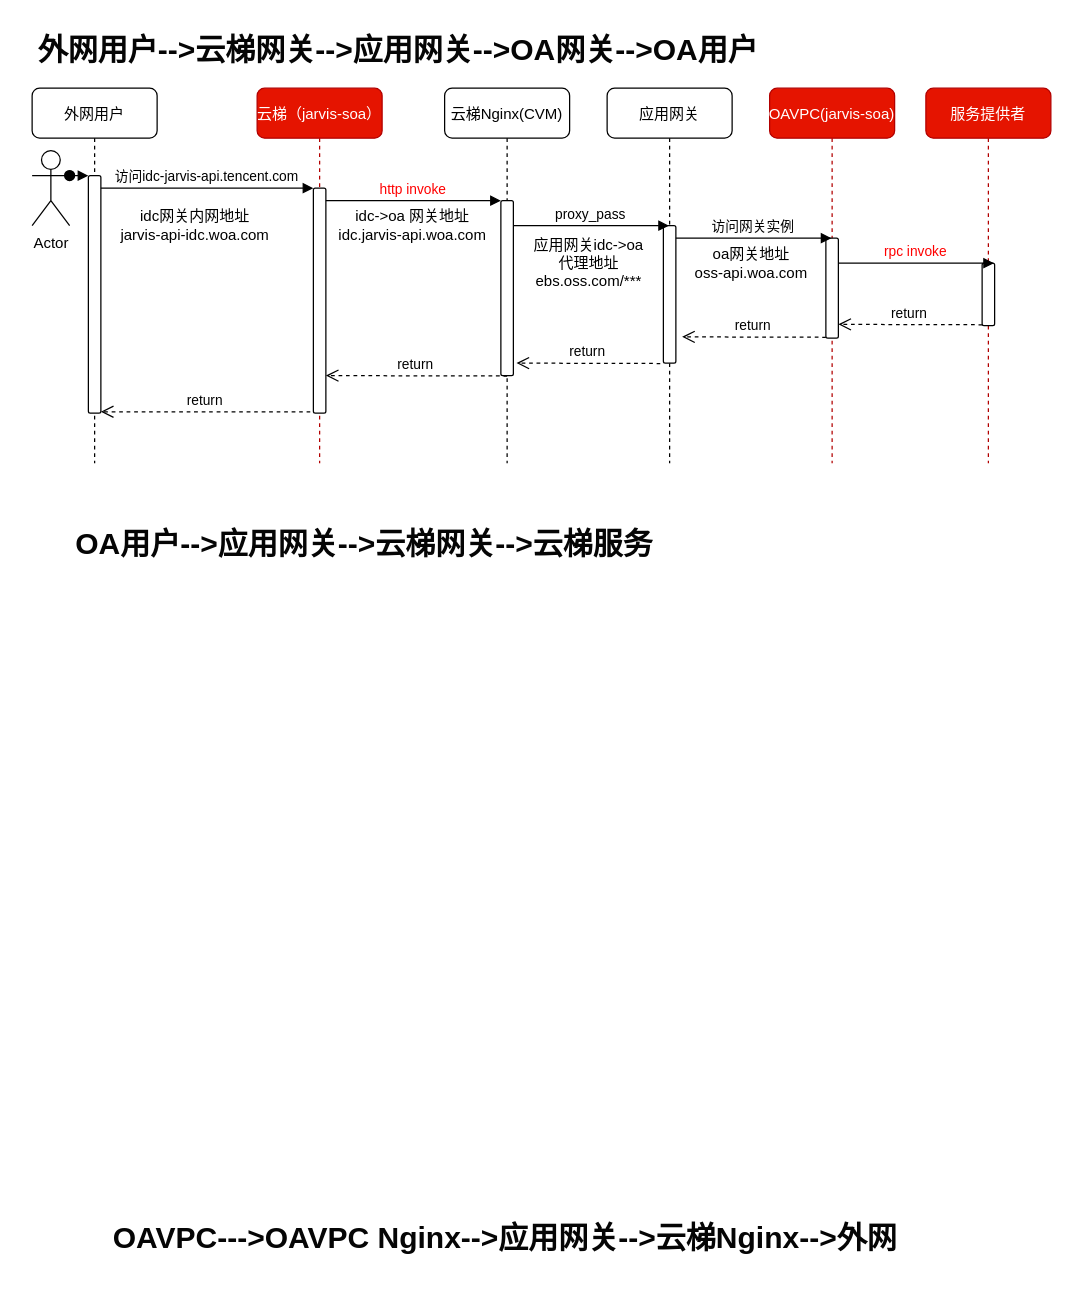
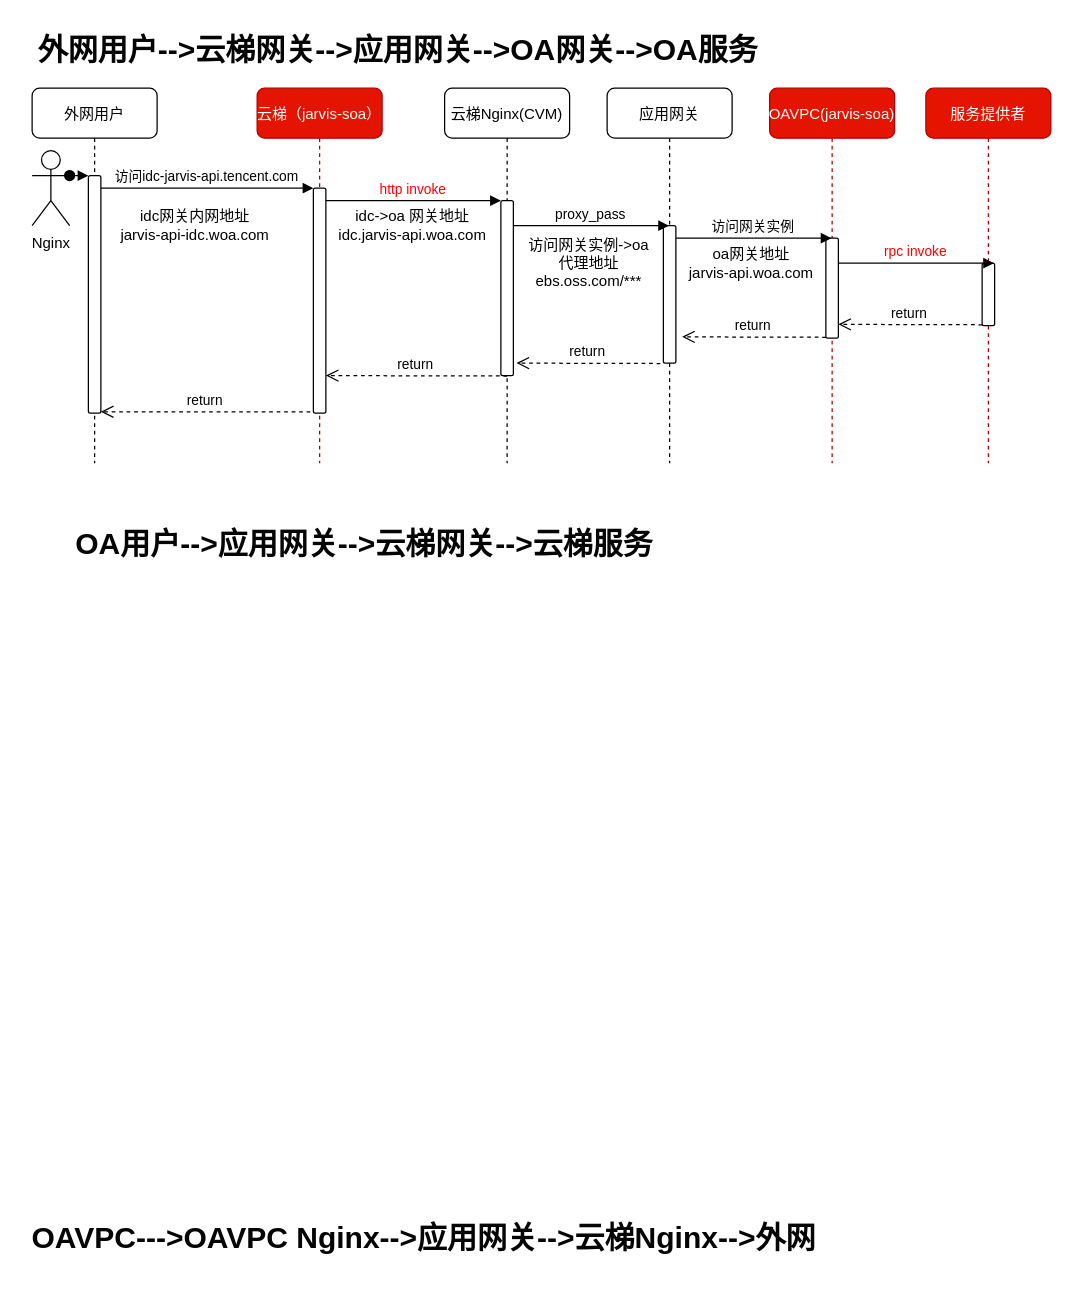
node "外网用户-->云梯网关-->应用网关-->OA网关-->OA用户": label "外网用户-->云梯网关-->应用网关-->OA网关-->OA用户" -> "外网用户-->云梯网关-->应用网关-->OA网关-->OA服务"
node "Actor": label "Actor" -> "Nginx"
node "应用网关idc->oa 代理地址 ebs.oss.com/***": label "应用网关idc->oa 代理地址 ebs.oss.com/***" -> "访问网关实例->oa 代理地址 ebs.oss.com/***"
node "oa网关地址 oss-api.woa.com": label "oa网关地址 oss-api.woa.com" -> "oa网关地址 jarvis-api.woa.com"
node "OAVPC--->OAVPC Nginx-->应用网关-->云梯Nginx-->外网": moved (579, 1238) -> (498, 1238)
